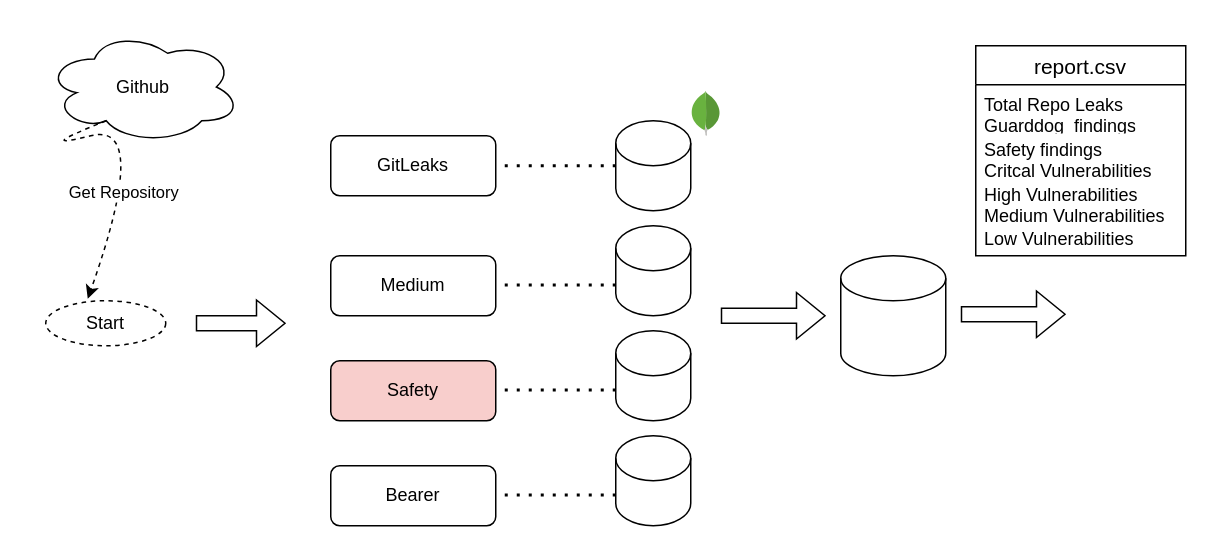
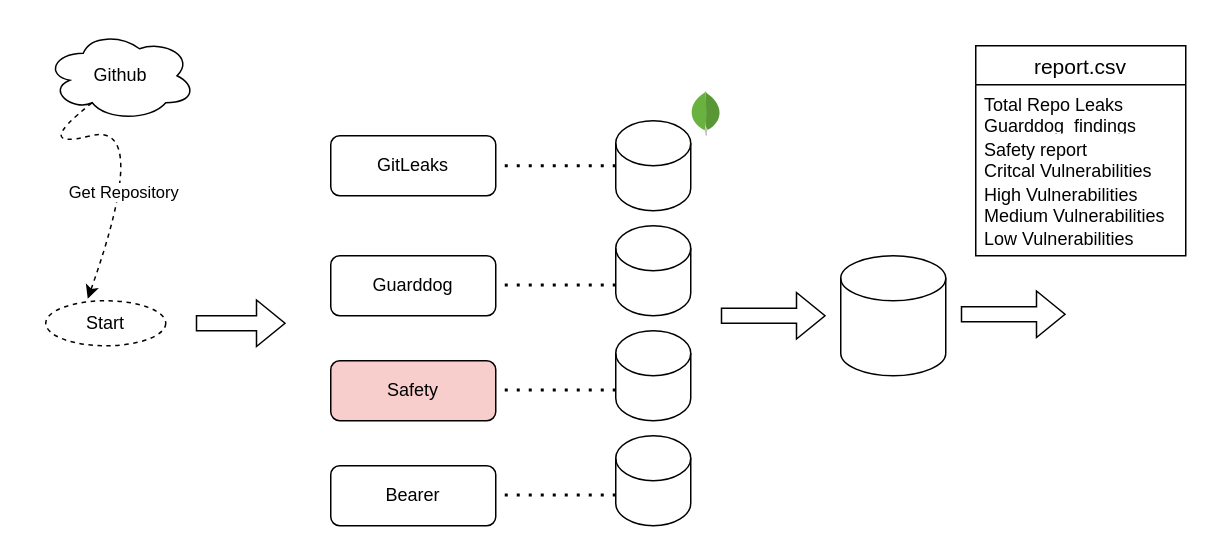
node "Github": size 195x113 -> 150x90
node "Safety findings Critcal Vulnerabilities": label "Safety findings Critcal Vulnerabilities" -> "Safety report Critcal Vulnerabilities"
node "Medium": label "Medium" -> "Guarddog"
